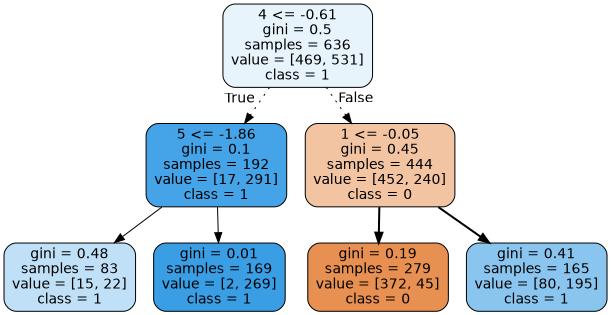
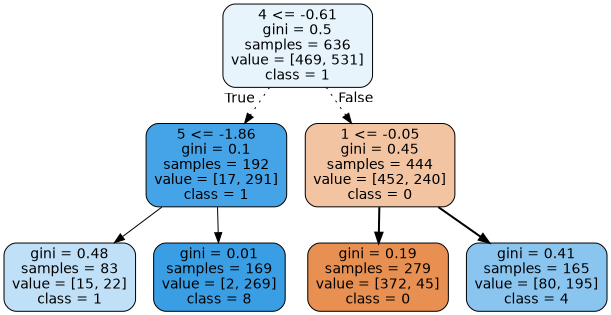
node "gini = 0.01 samples = 169 value = [2, 269] class = 1": label "gini = 0.01 samples = 169 value = [2, 269] class = 1" -> "gini = 0.01 samples = 169 value = [2, 269] class = 8"
node "gini = 0.41 samples = 165 value = [80, 195] class = 1": label "gini = 0.41 samples = 165 value = [80, 195] class = 1" -> "gini = 0.41 samples = 165 value = [80, 195] class = 4"
